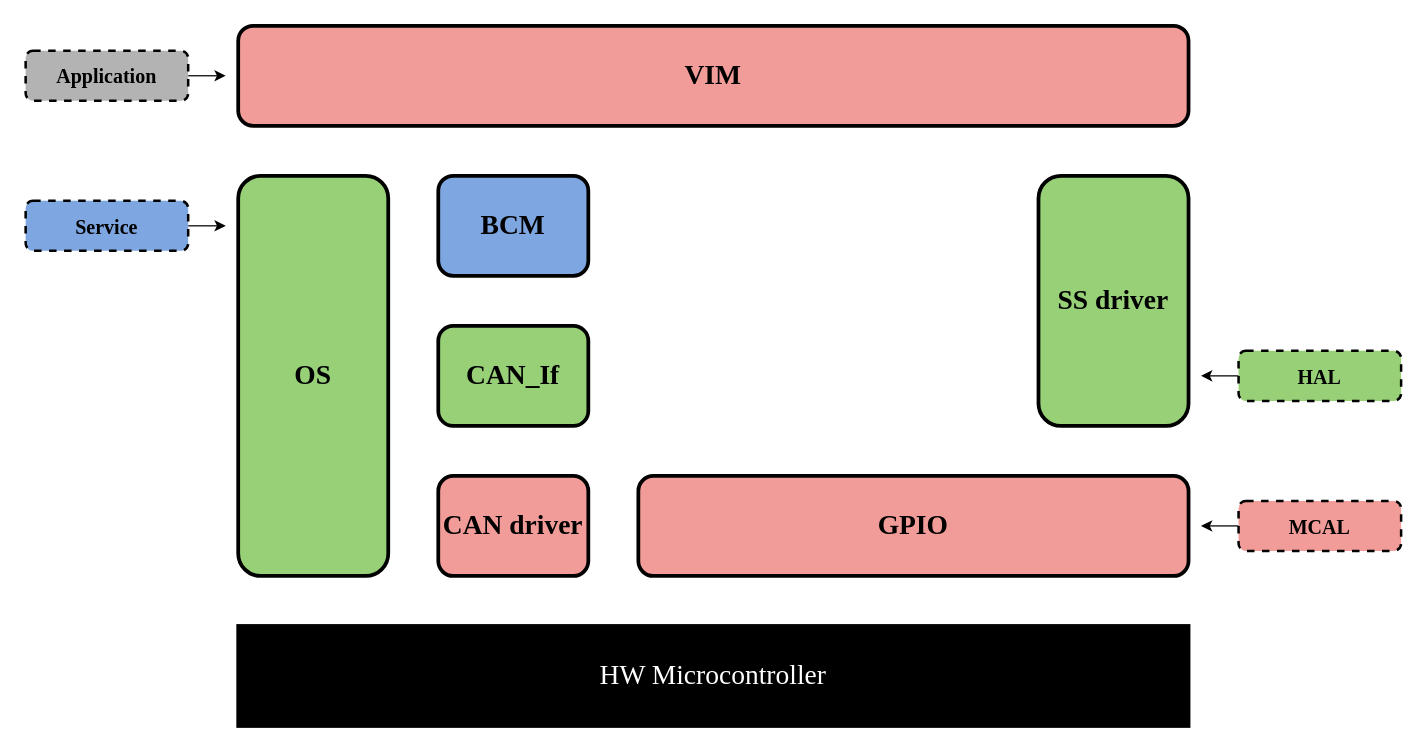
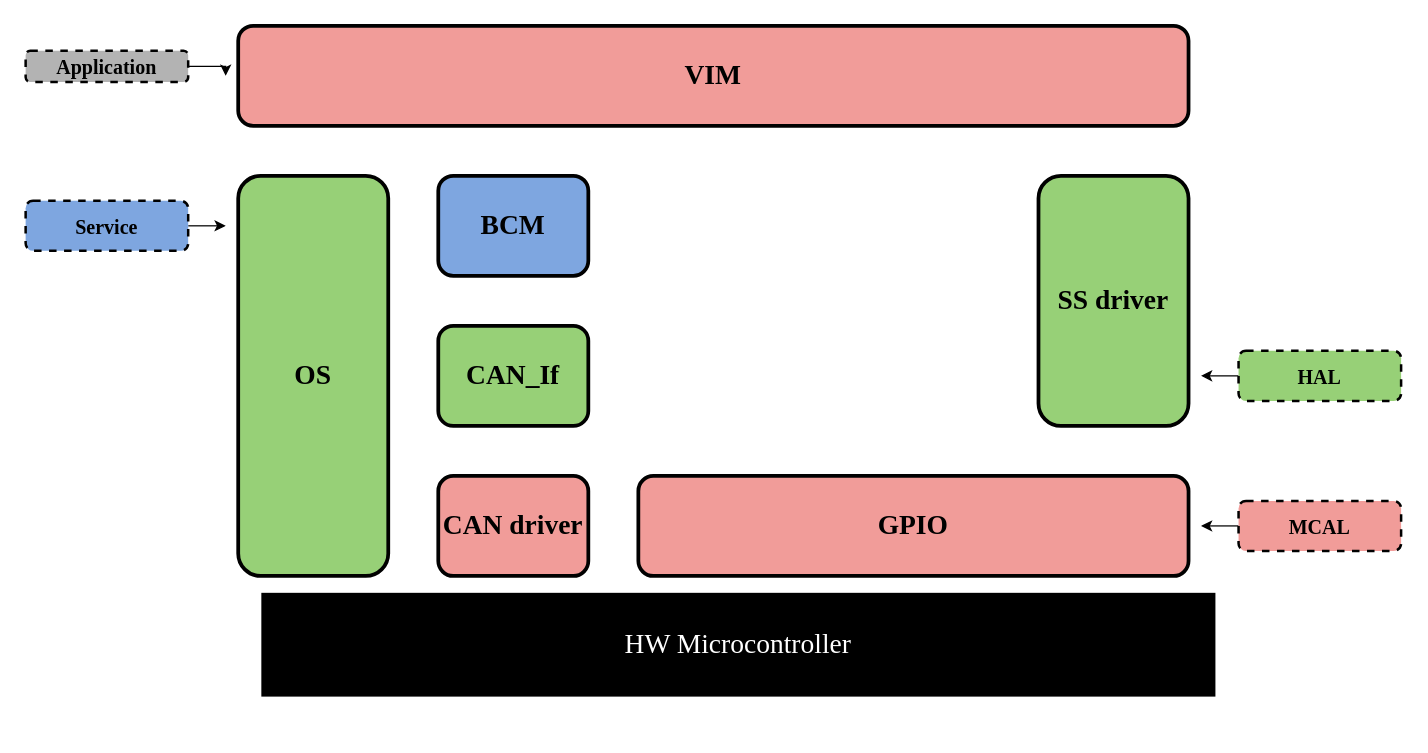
node "Application": size 163x50 -> 163x31
node "HW Microcontroller": moved (713, 676) -> (738, 644)
